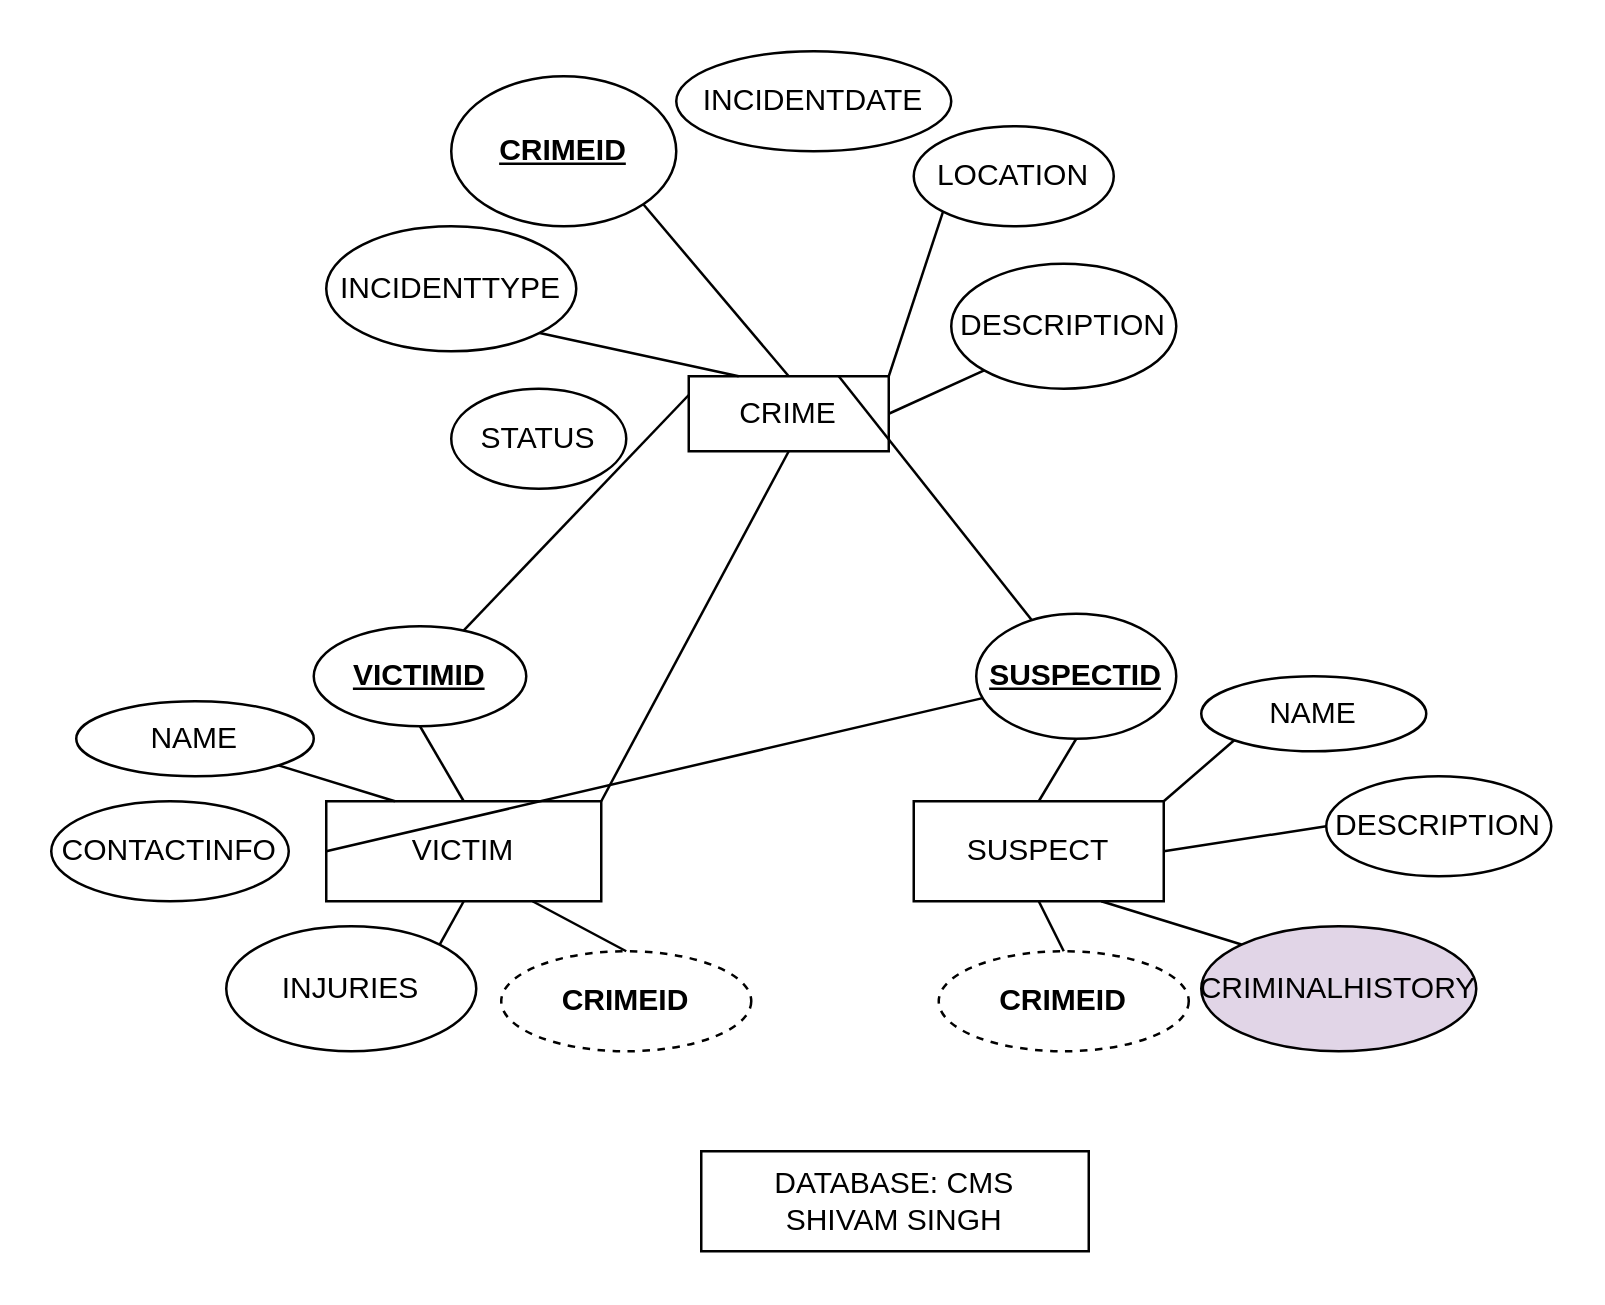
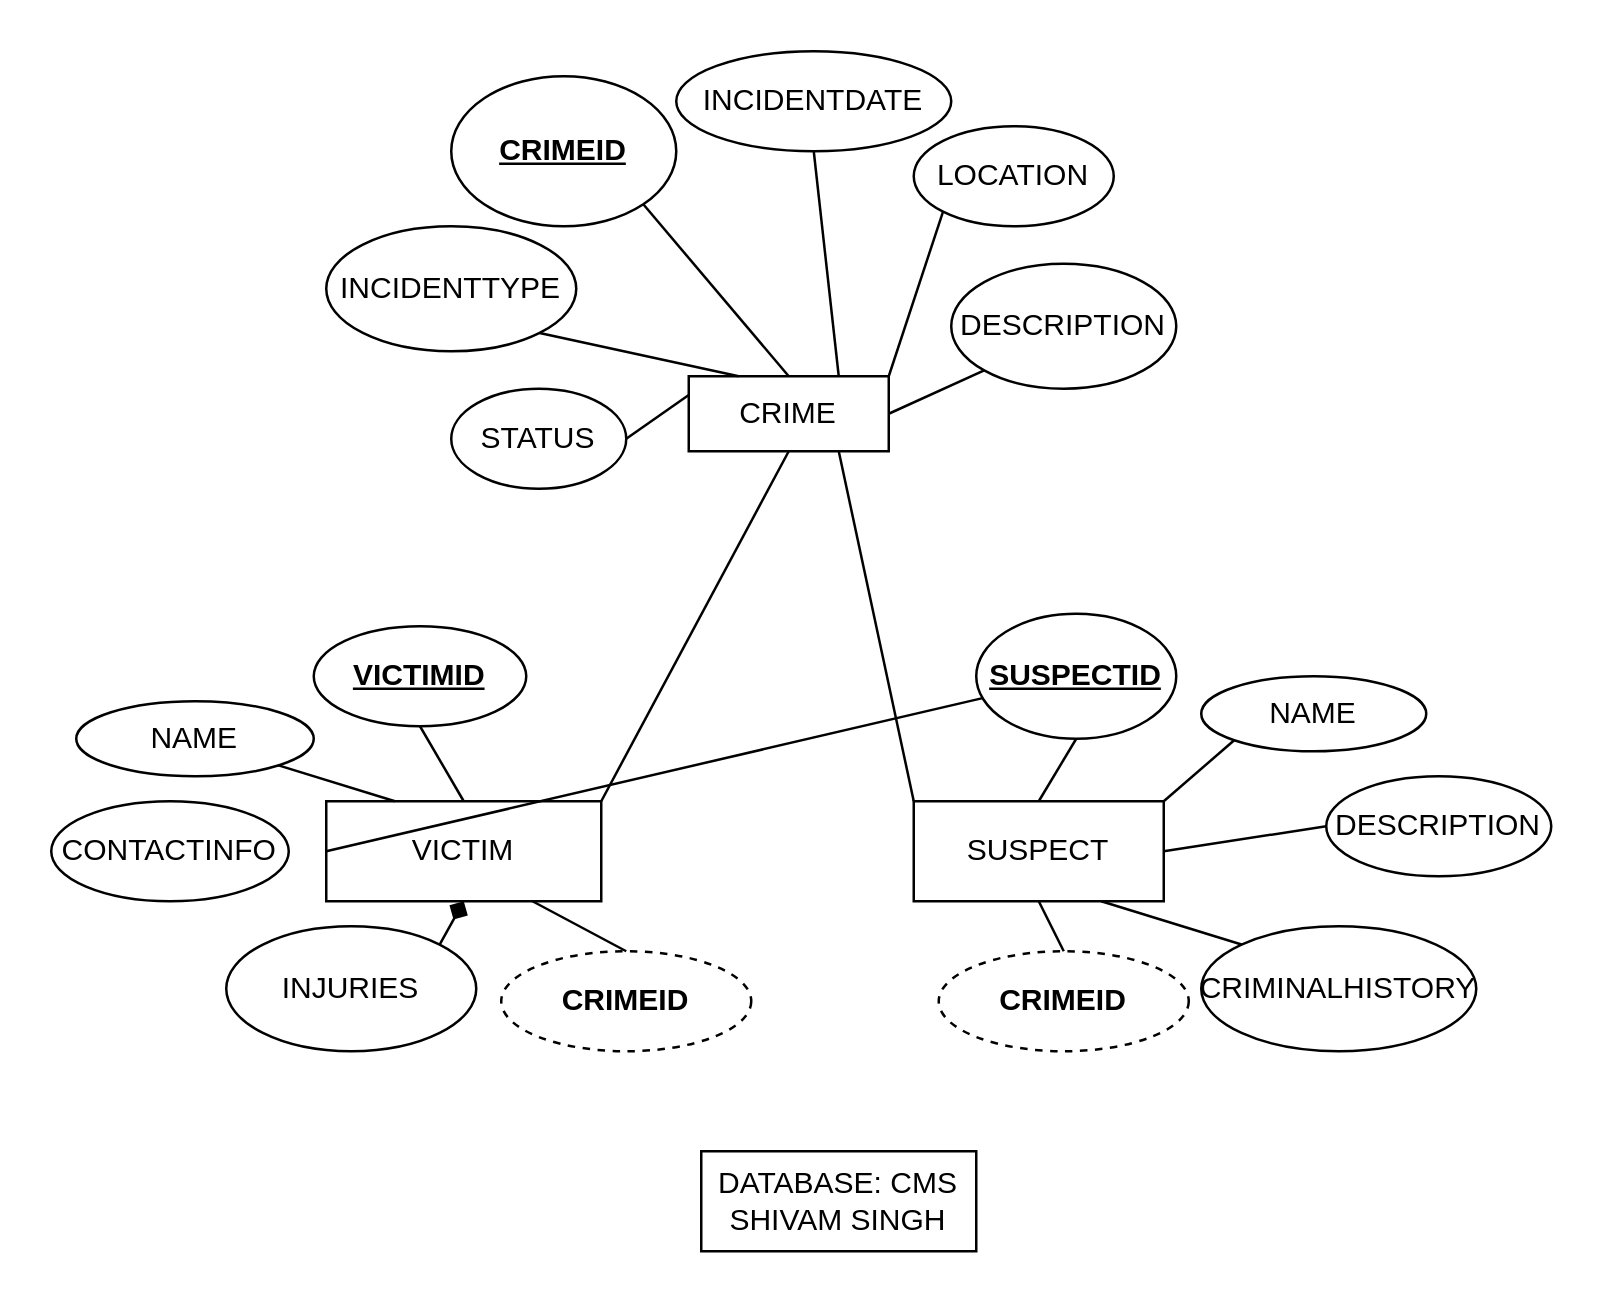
edge "CRIME" -- "SUSPECTID": now "CRIME" -- "INCIDENTDATE"
edge "CRIME" -- "VICTIMID": now "CRIME" -- "STATUS"
edge "CRIME" -- "SUSPECT": added
edge "VICTIM" -- "INJURIES": arrowhead none -> diamond
node "CRIMINALHISTORY": fillcolor #e1d5e7 -> #ffffff
node "DATABASE: CMS SHIVAM SINGH": size 388x100 -> 275x100
